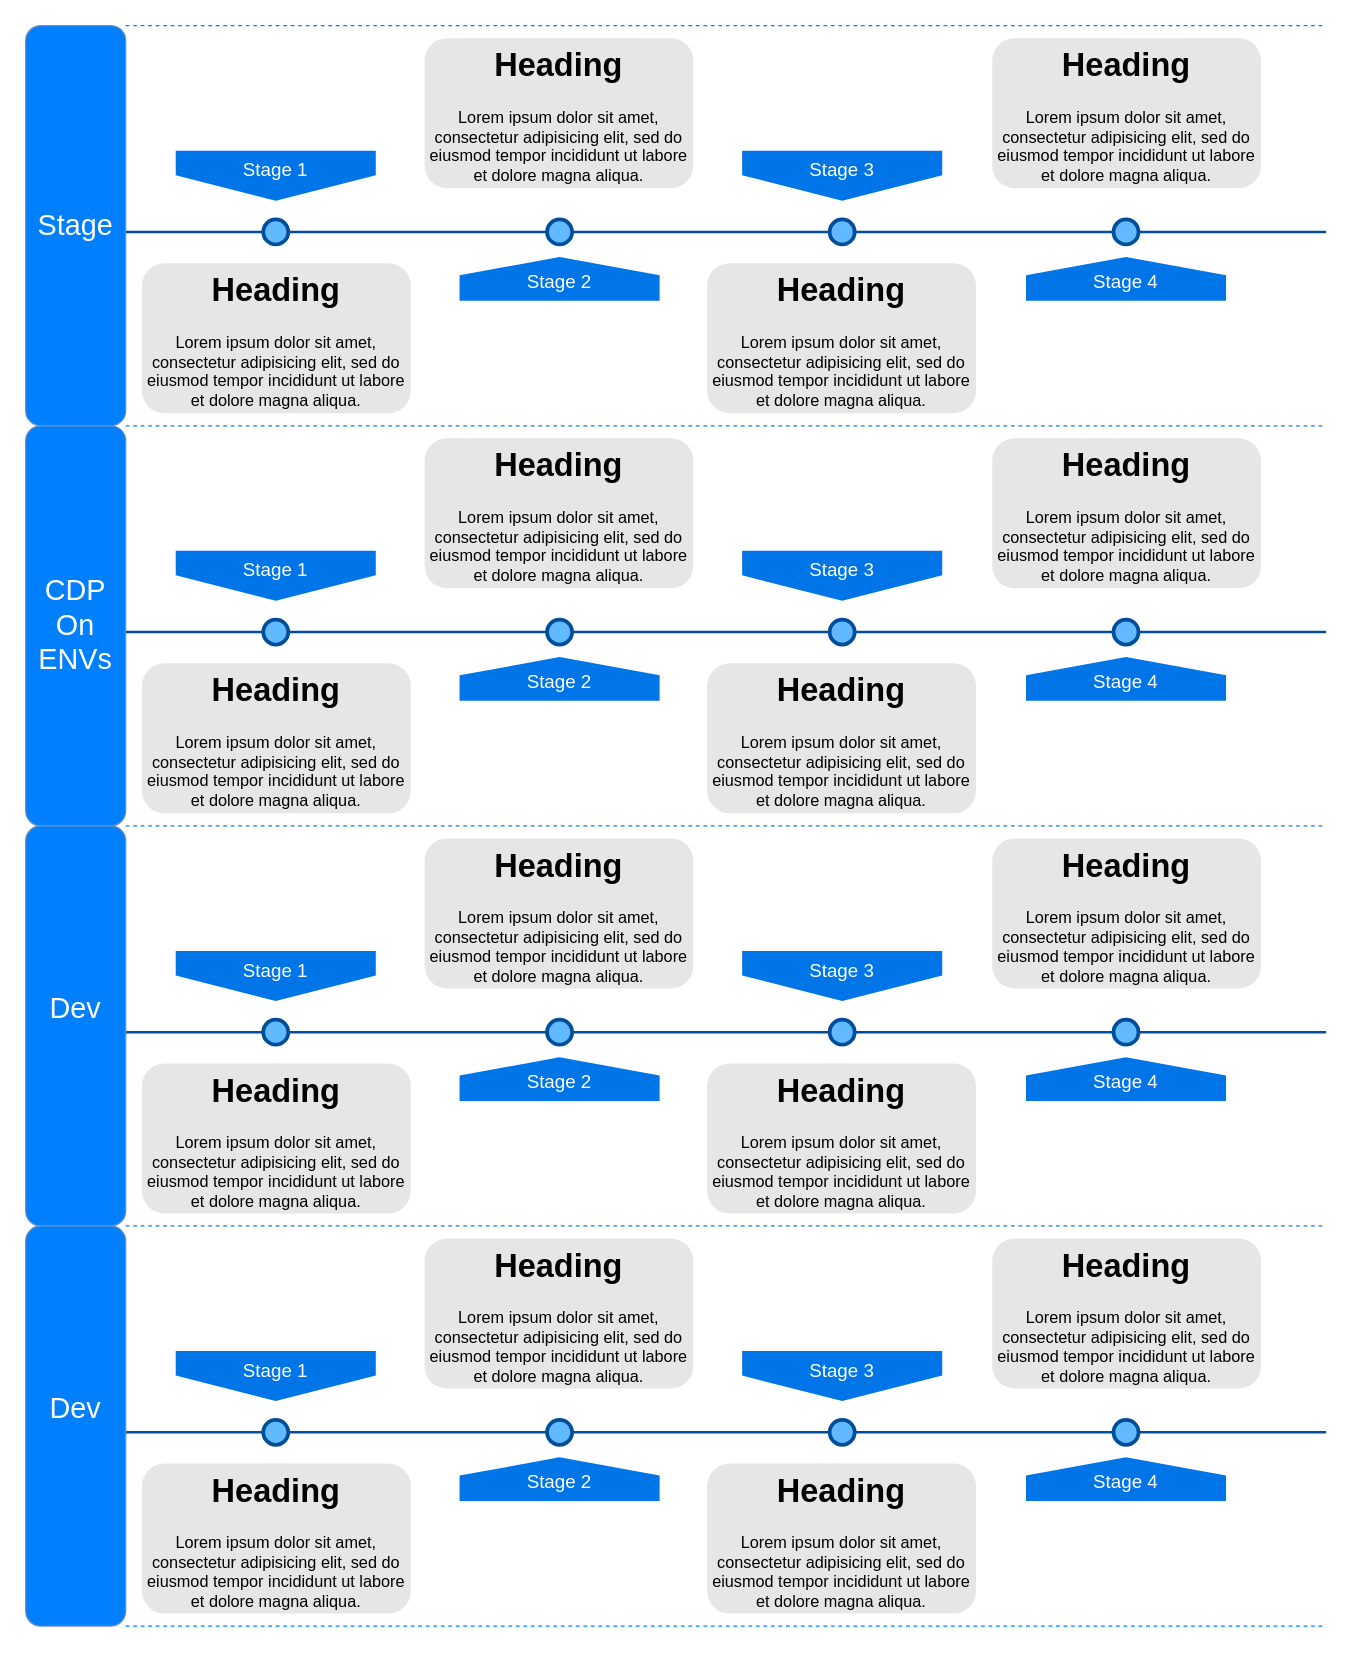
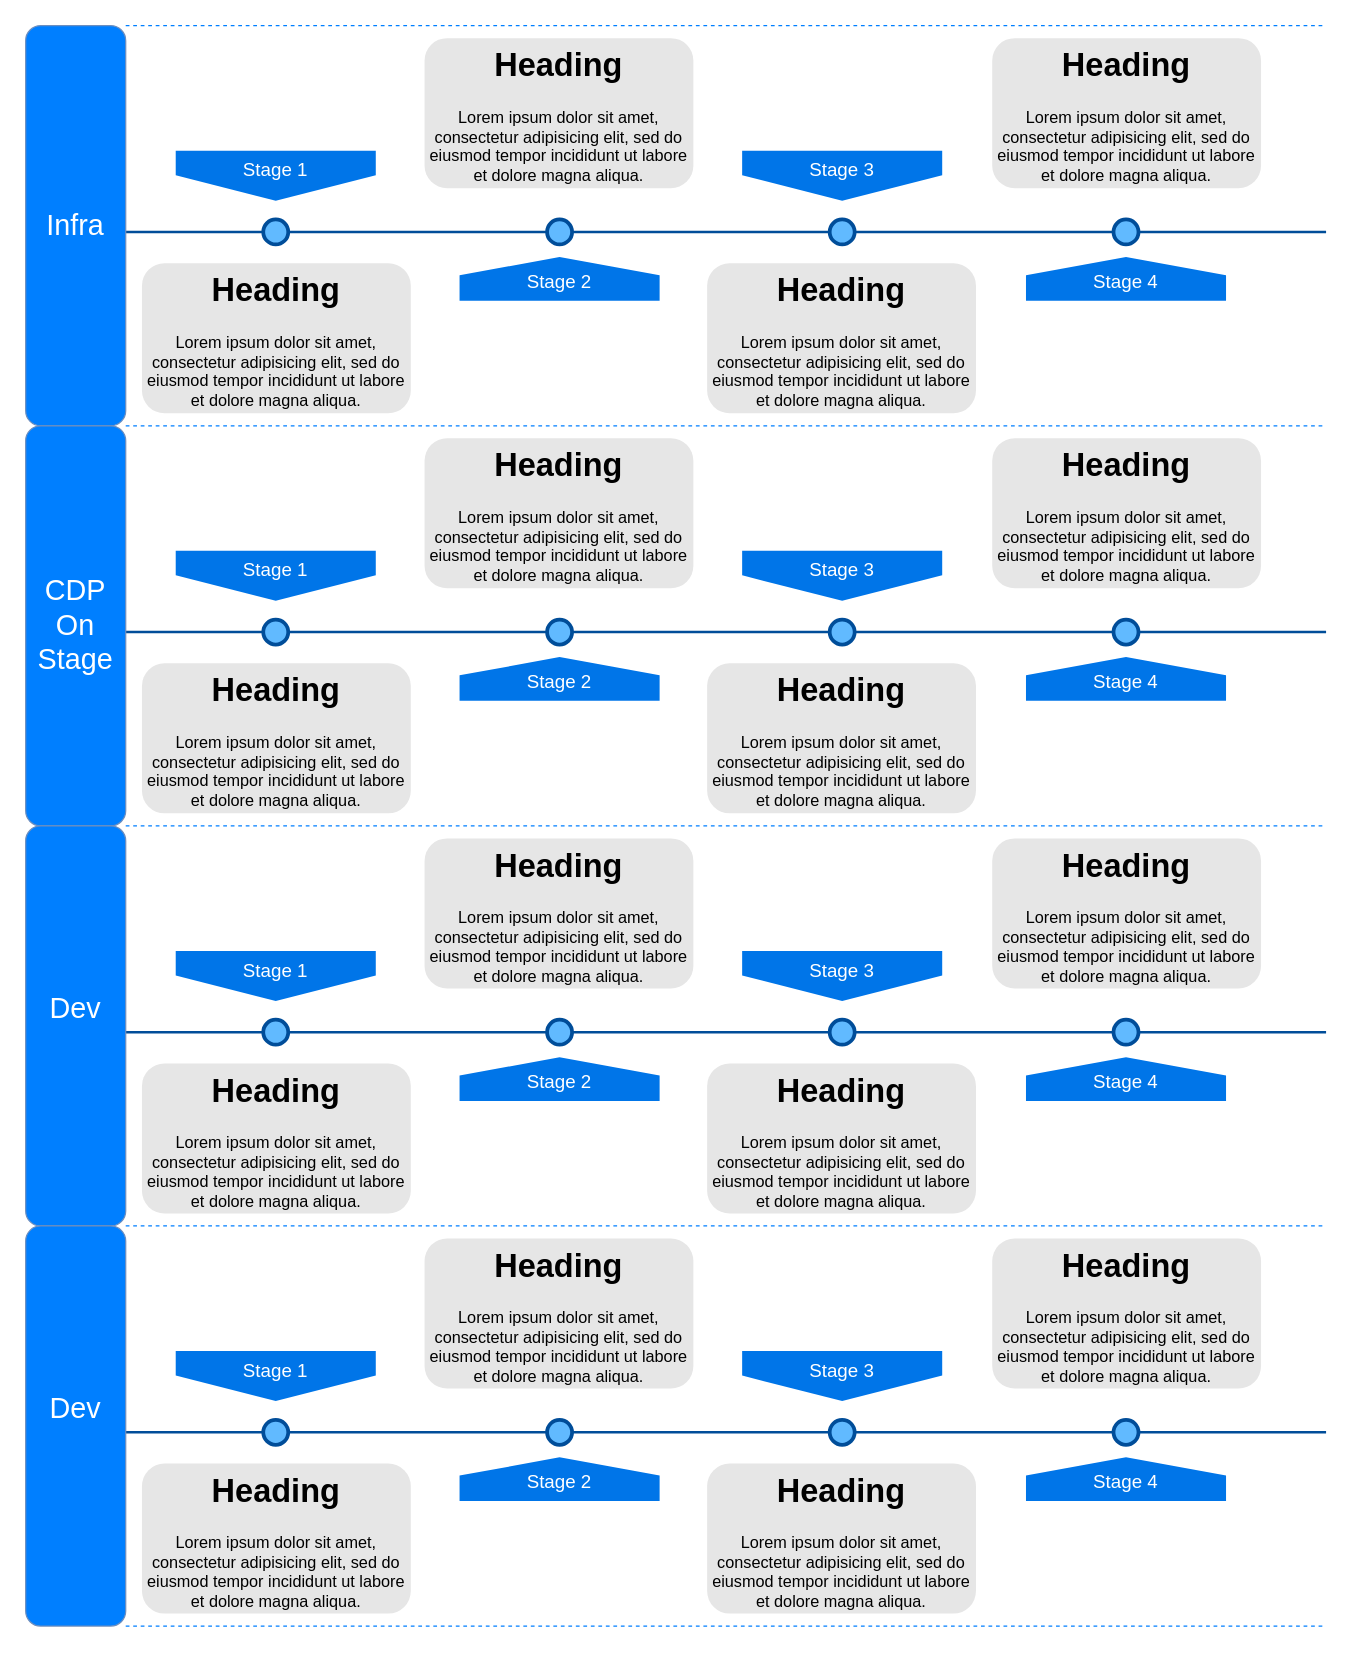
node "Stage": label "Stage" -> "Infra"
node "CDP On ENVs": label "CDP On ENVs" -> "CDP On Stage"
